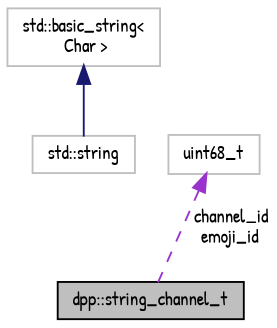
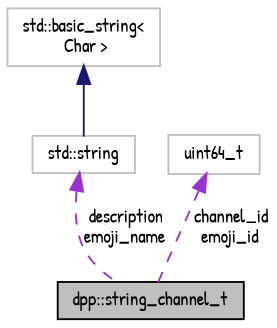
node "uint68_t": label "uint68_t" -> "uint64_t"
edge "dpp::string_channel_t" -> "std::string": added, label "description emoji_name"
